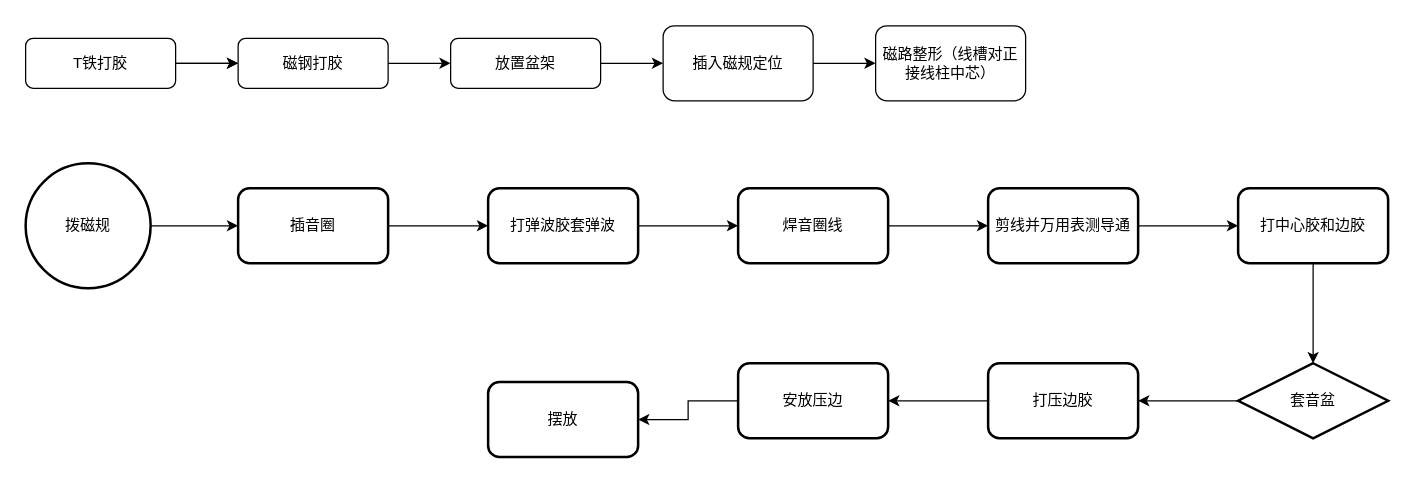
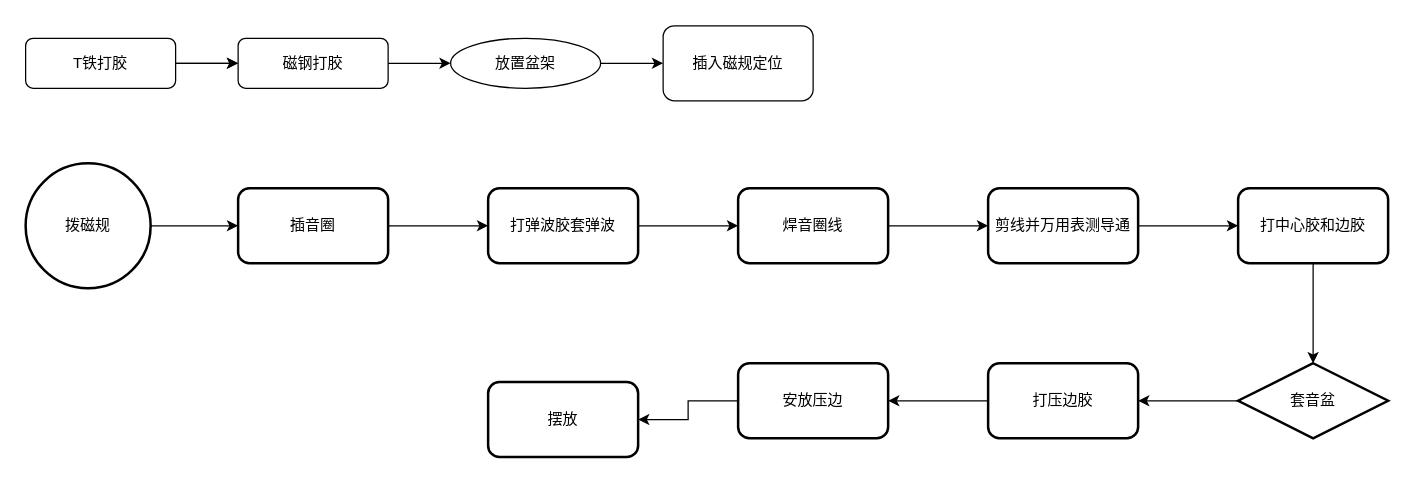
node "放置盆架": shape rounded rectangle -> ellipse
edge "插入磁规定位" -> "磁路整形（线槽对正接线柱中芯）": removed
node "磁路整形（线槽对正接线柱中芯）": removed
